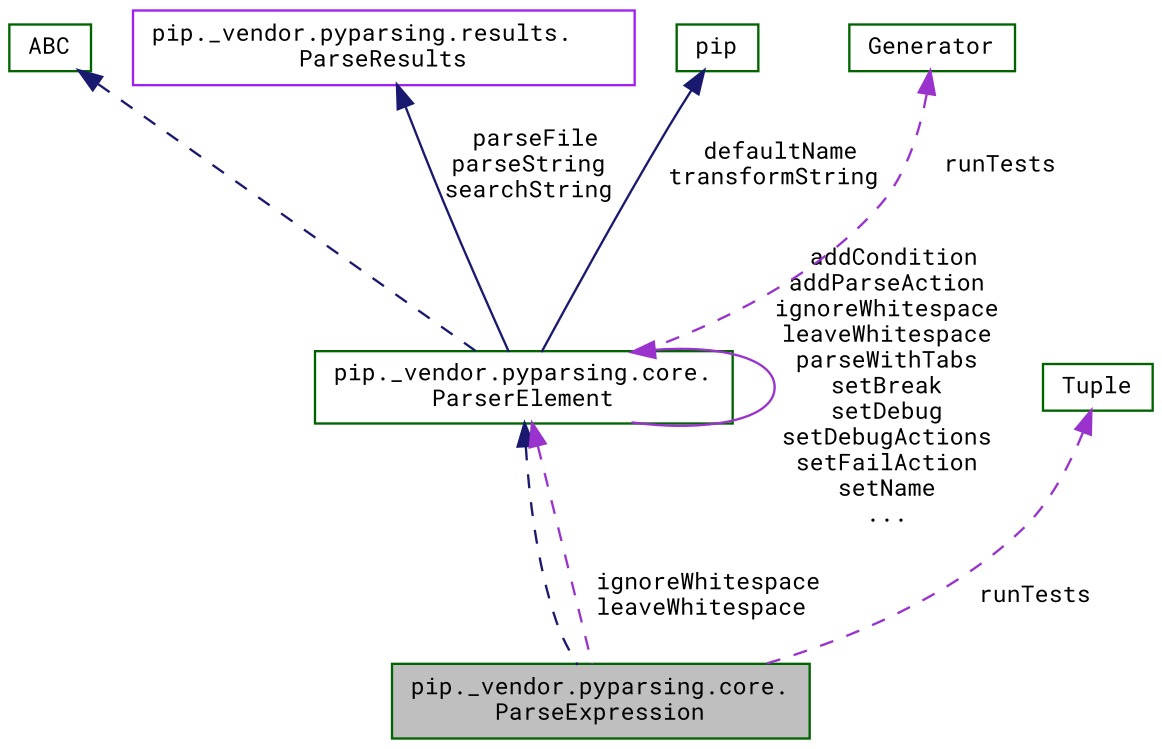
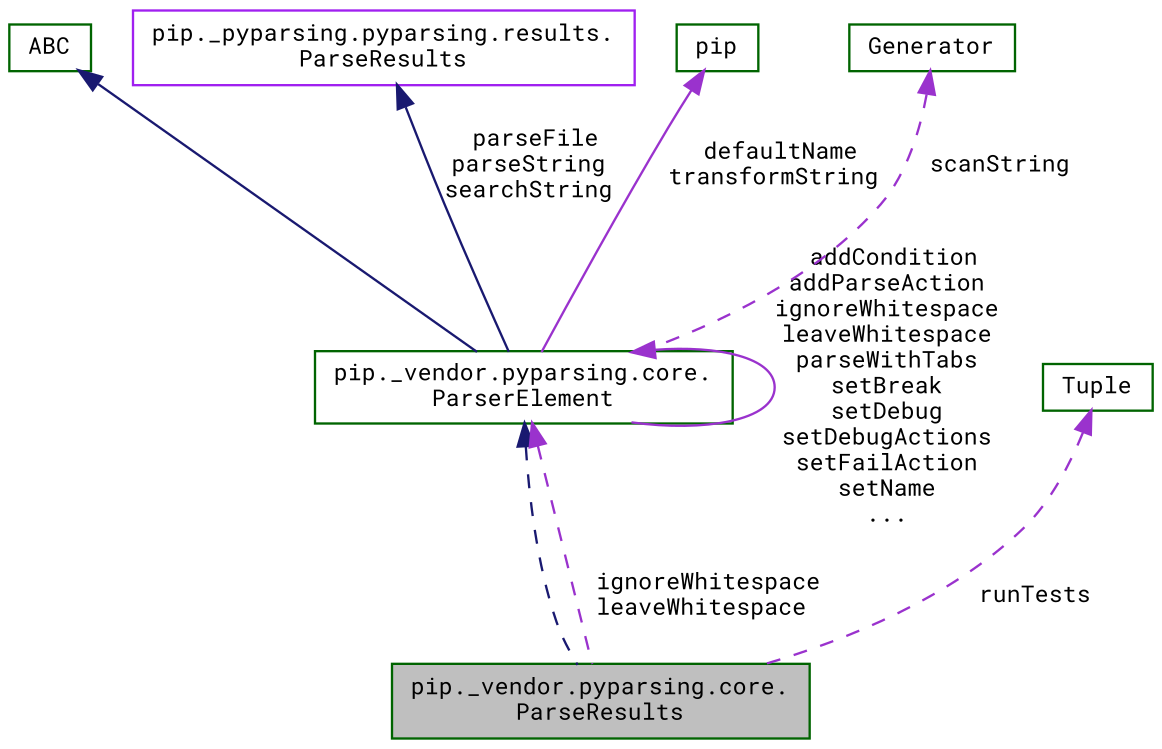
node "pip._vendor.pyparsing.results. ParseResults": label "pip._vendor.pyparsing.results. ParseResults" -> "pip._pyparsing.pyparsing.results. ParseResults"
edge "pip._vendor.pyparsing.core. ParserElement" -> "Generator": label " runTests" -> " scanString"
edge "pip._vendor.pyparsing.core. ParserElement" -> "ABC": style dashed -> solid
edge "pip._vendor.pyparsing.core. ParserElement" -> "pip": color midnightblue -> darkorchid3
node "pip._vendor.pyparsing.core. ParseExpression": label "pip._vendor.pyparsing.core. ParseExpression" -> "pip._vendor.pyparsing.core. ParseResults"
